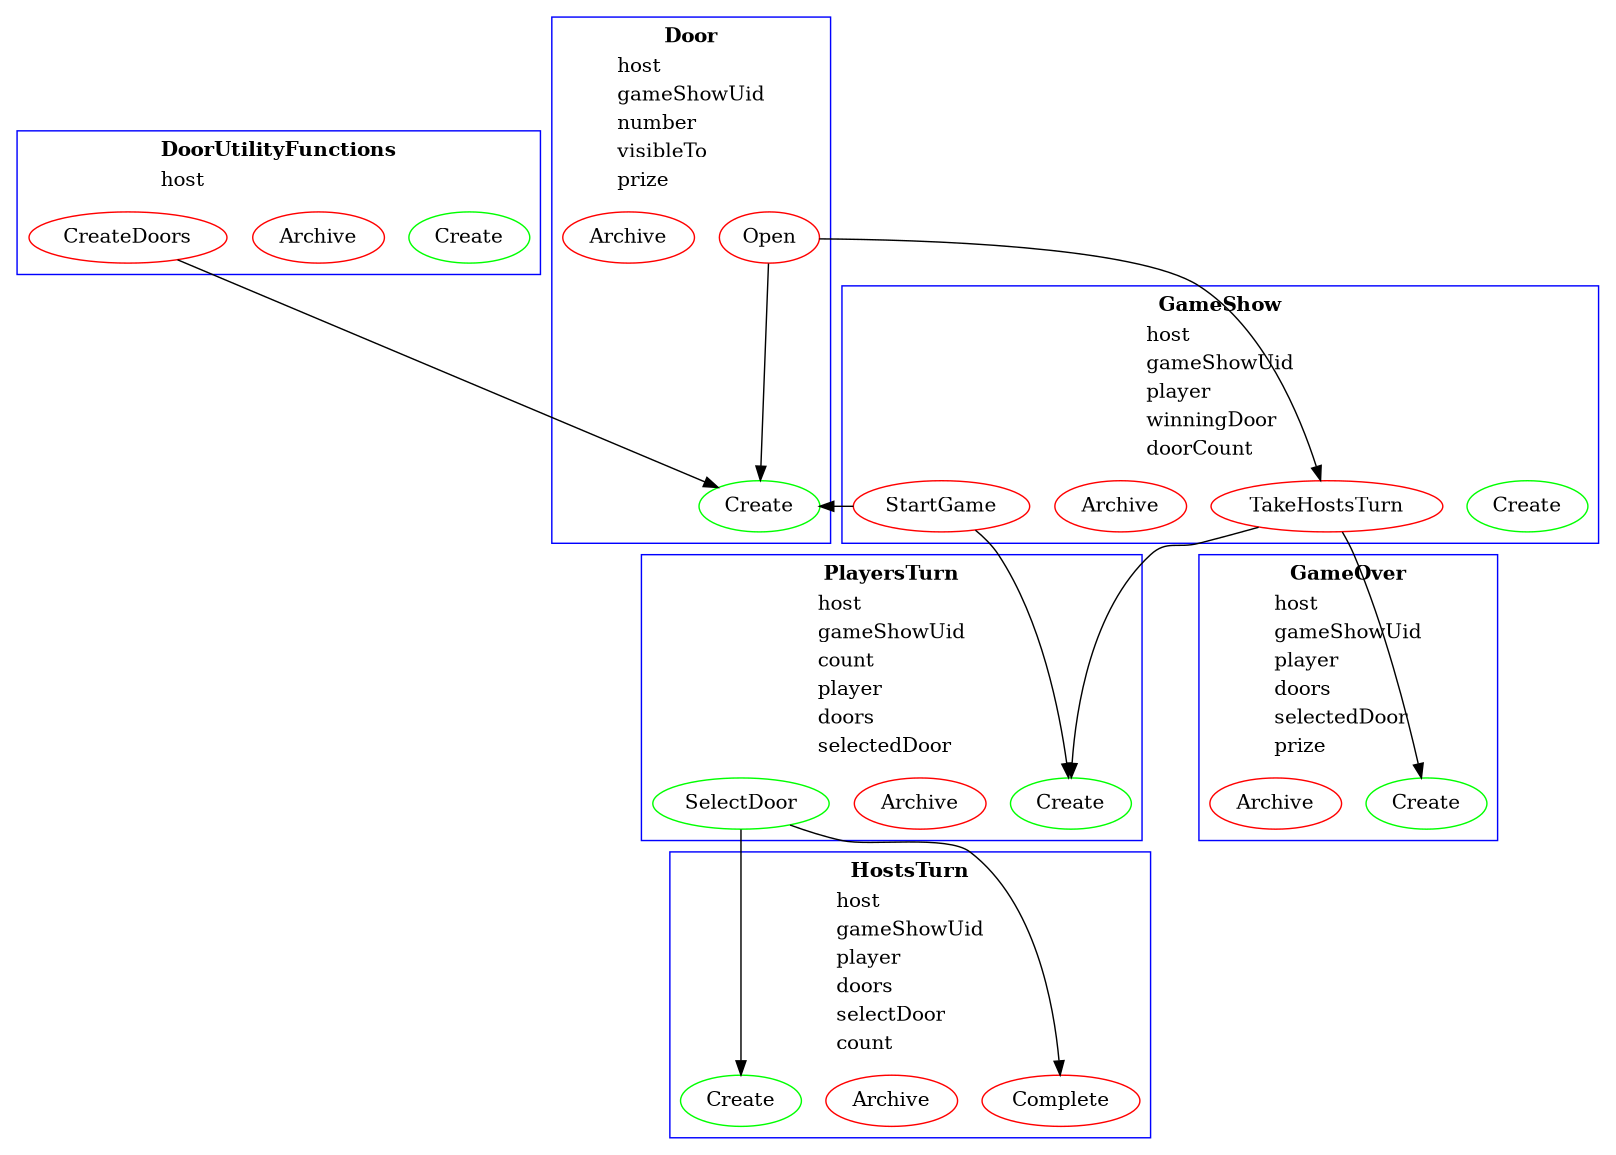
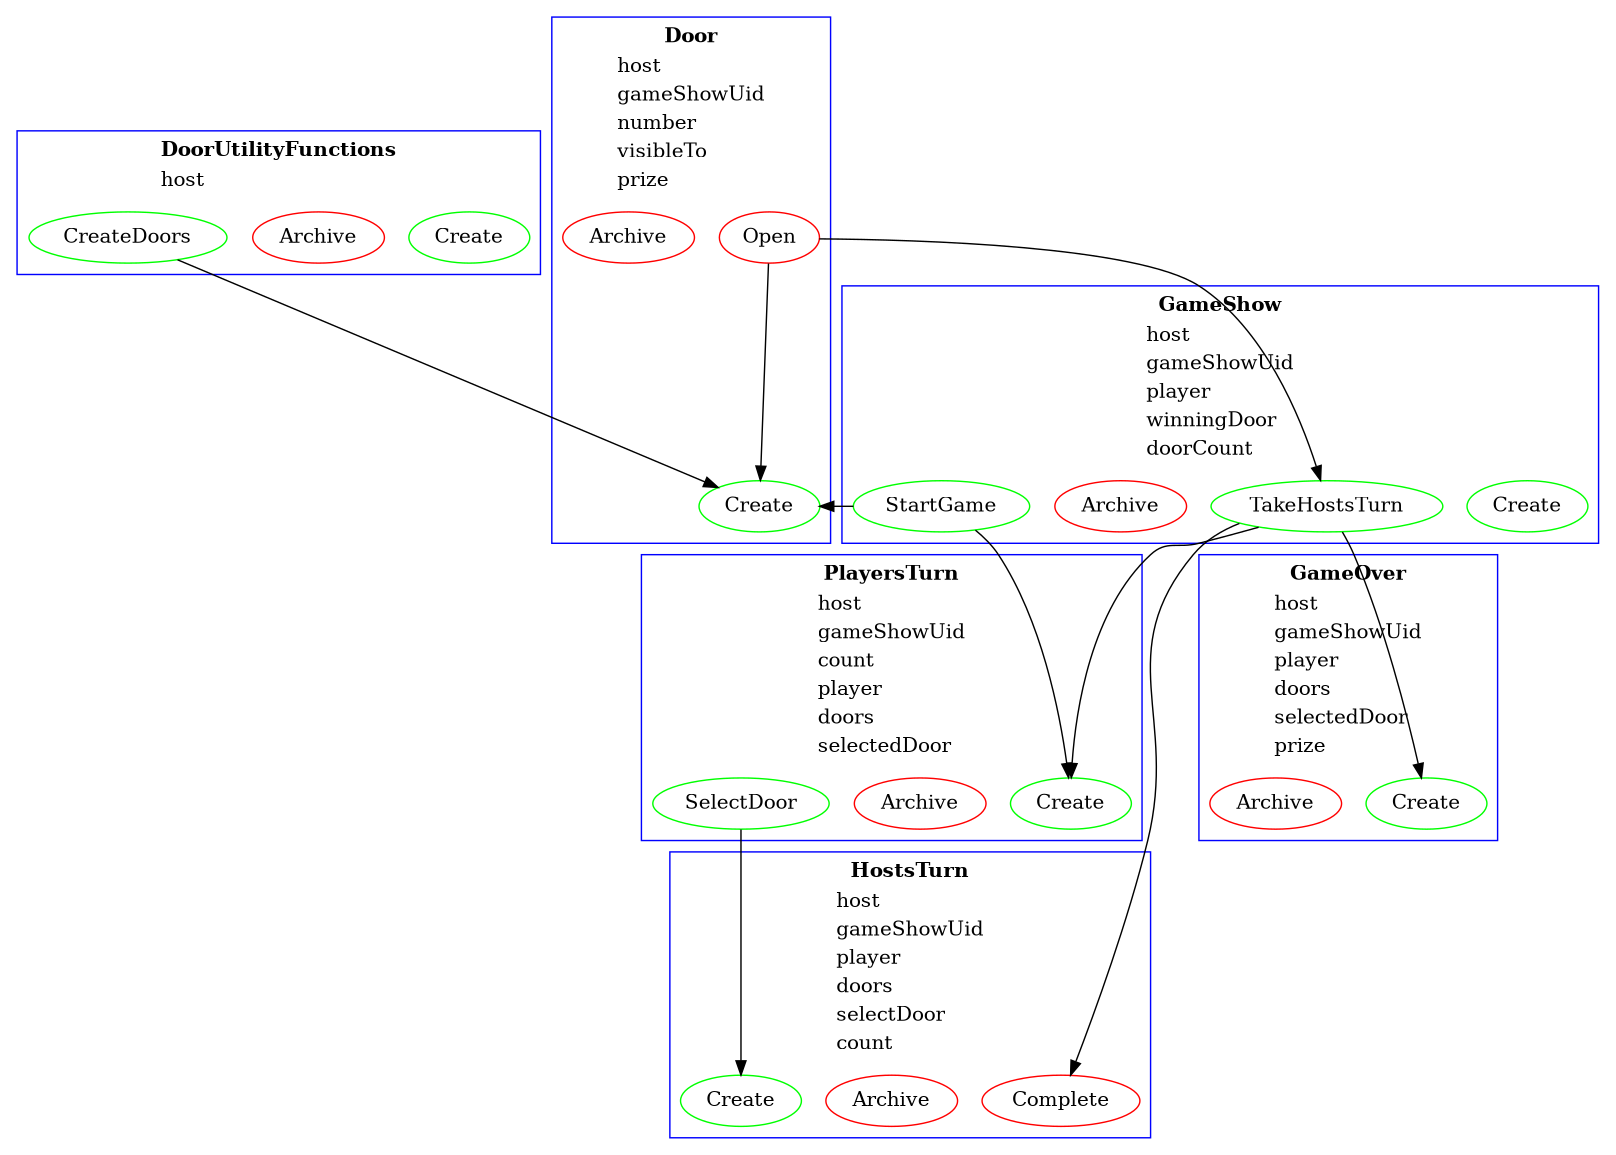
node "CreateDoors": color red -> green
node "StartGame": color red -> green
node "TakeHostsTurn": color red -> green
edge "SelectDoor" -> "Complete": now "TakeHostsTurn" -> "Complete"
